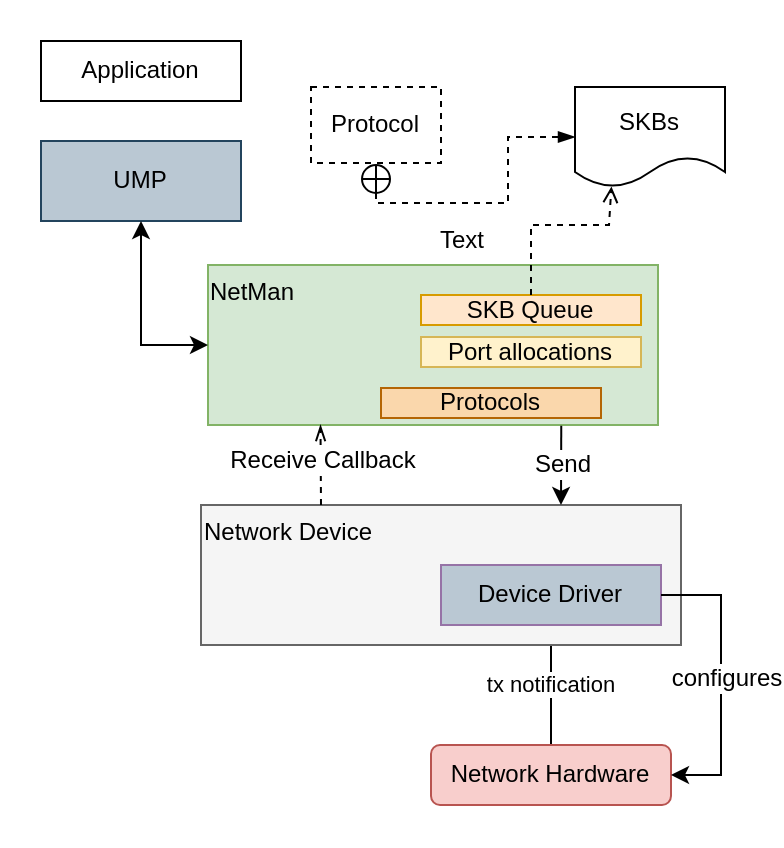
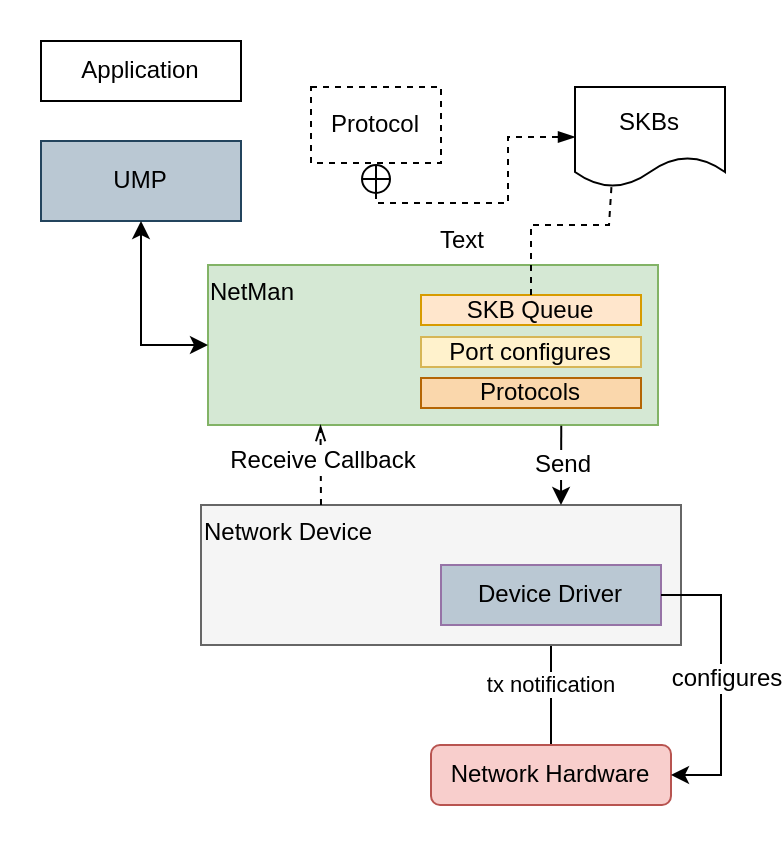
edge "SKB Queue" -> "SKBs": arrowhead open -> none
node "Port allocations": label "Port allocations" -> "Port configures"
node "Protocols": moved (491, 403) -> (531, 393)
